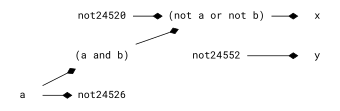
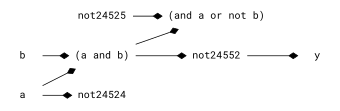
node "not24520": label "not24520" -> "not24525"
node "(not a or not b)": label "(not a or not b)" -> "(and a or not b)"
node "x": removed
node "b": added
edge "(a and b)" -> "not24552": added
node "not24526": label "not24526" -> "not24524"
